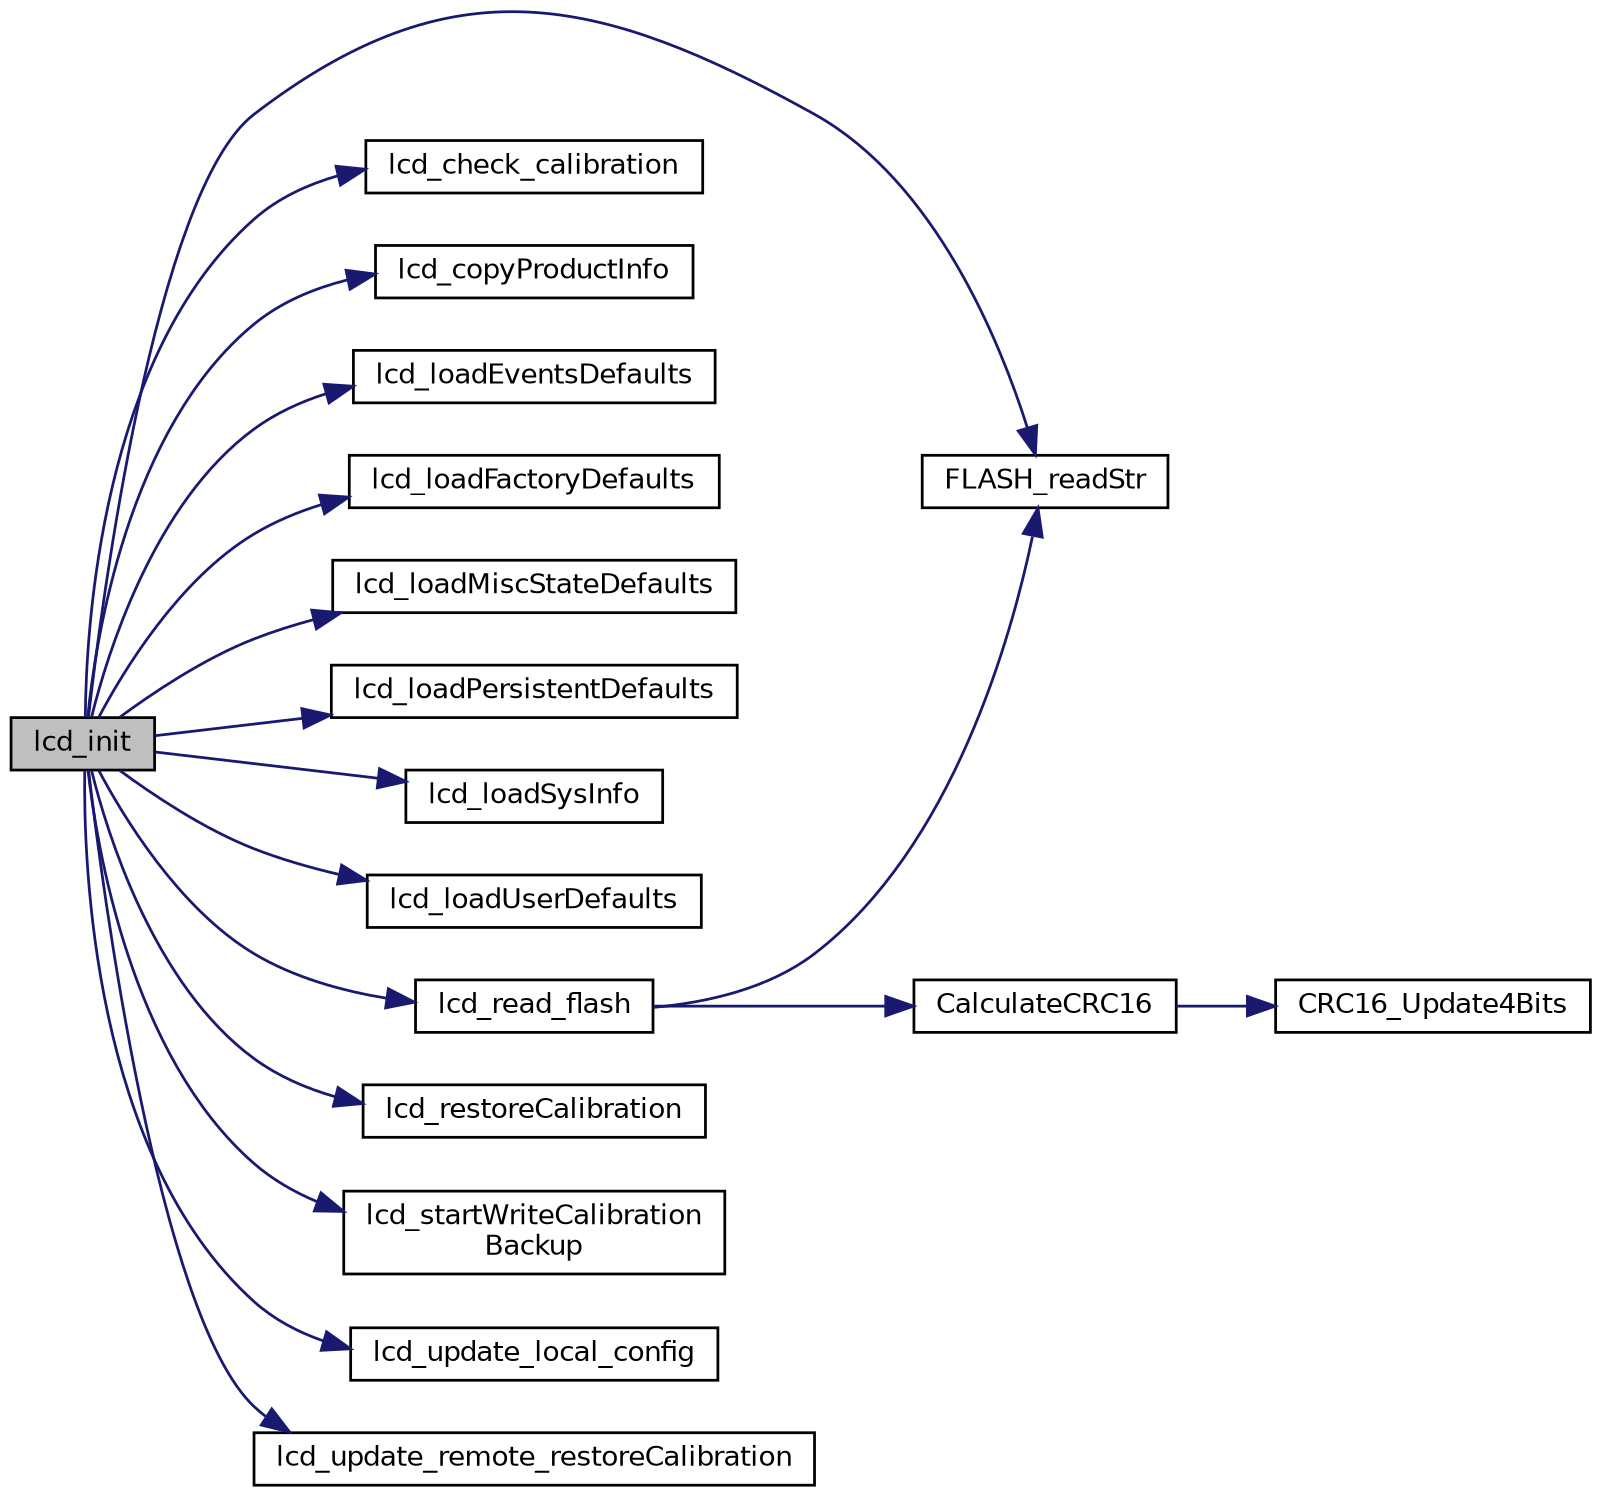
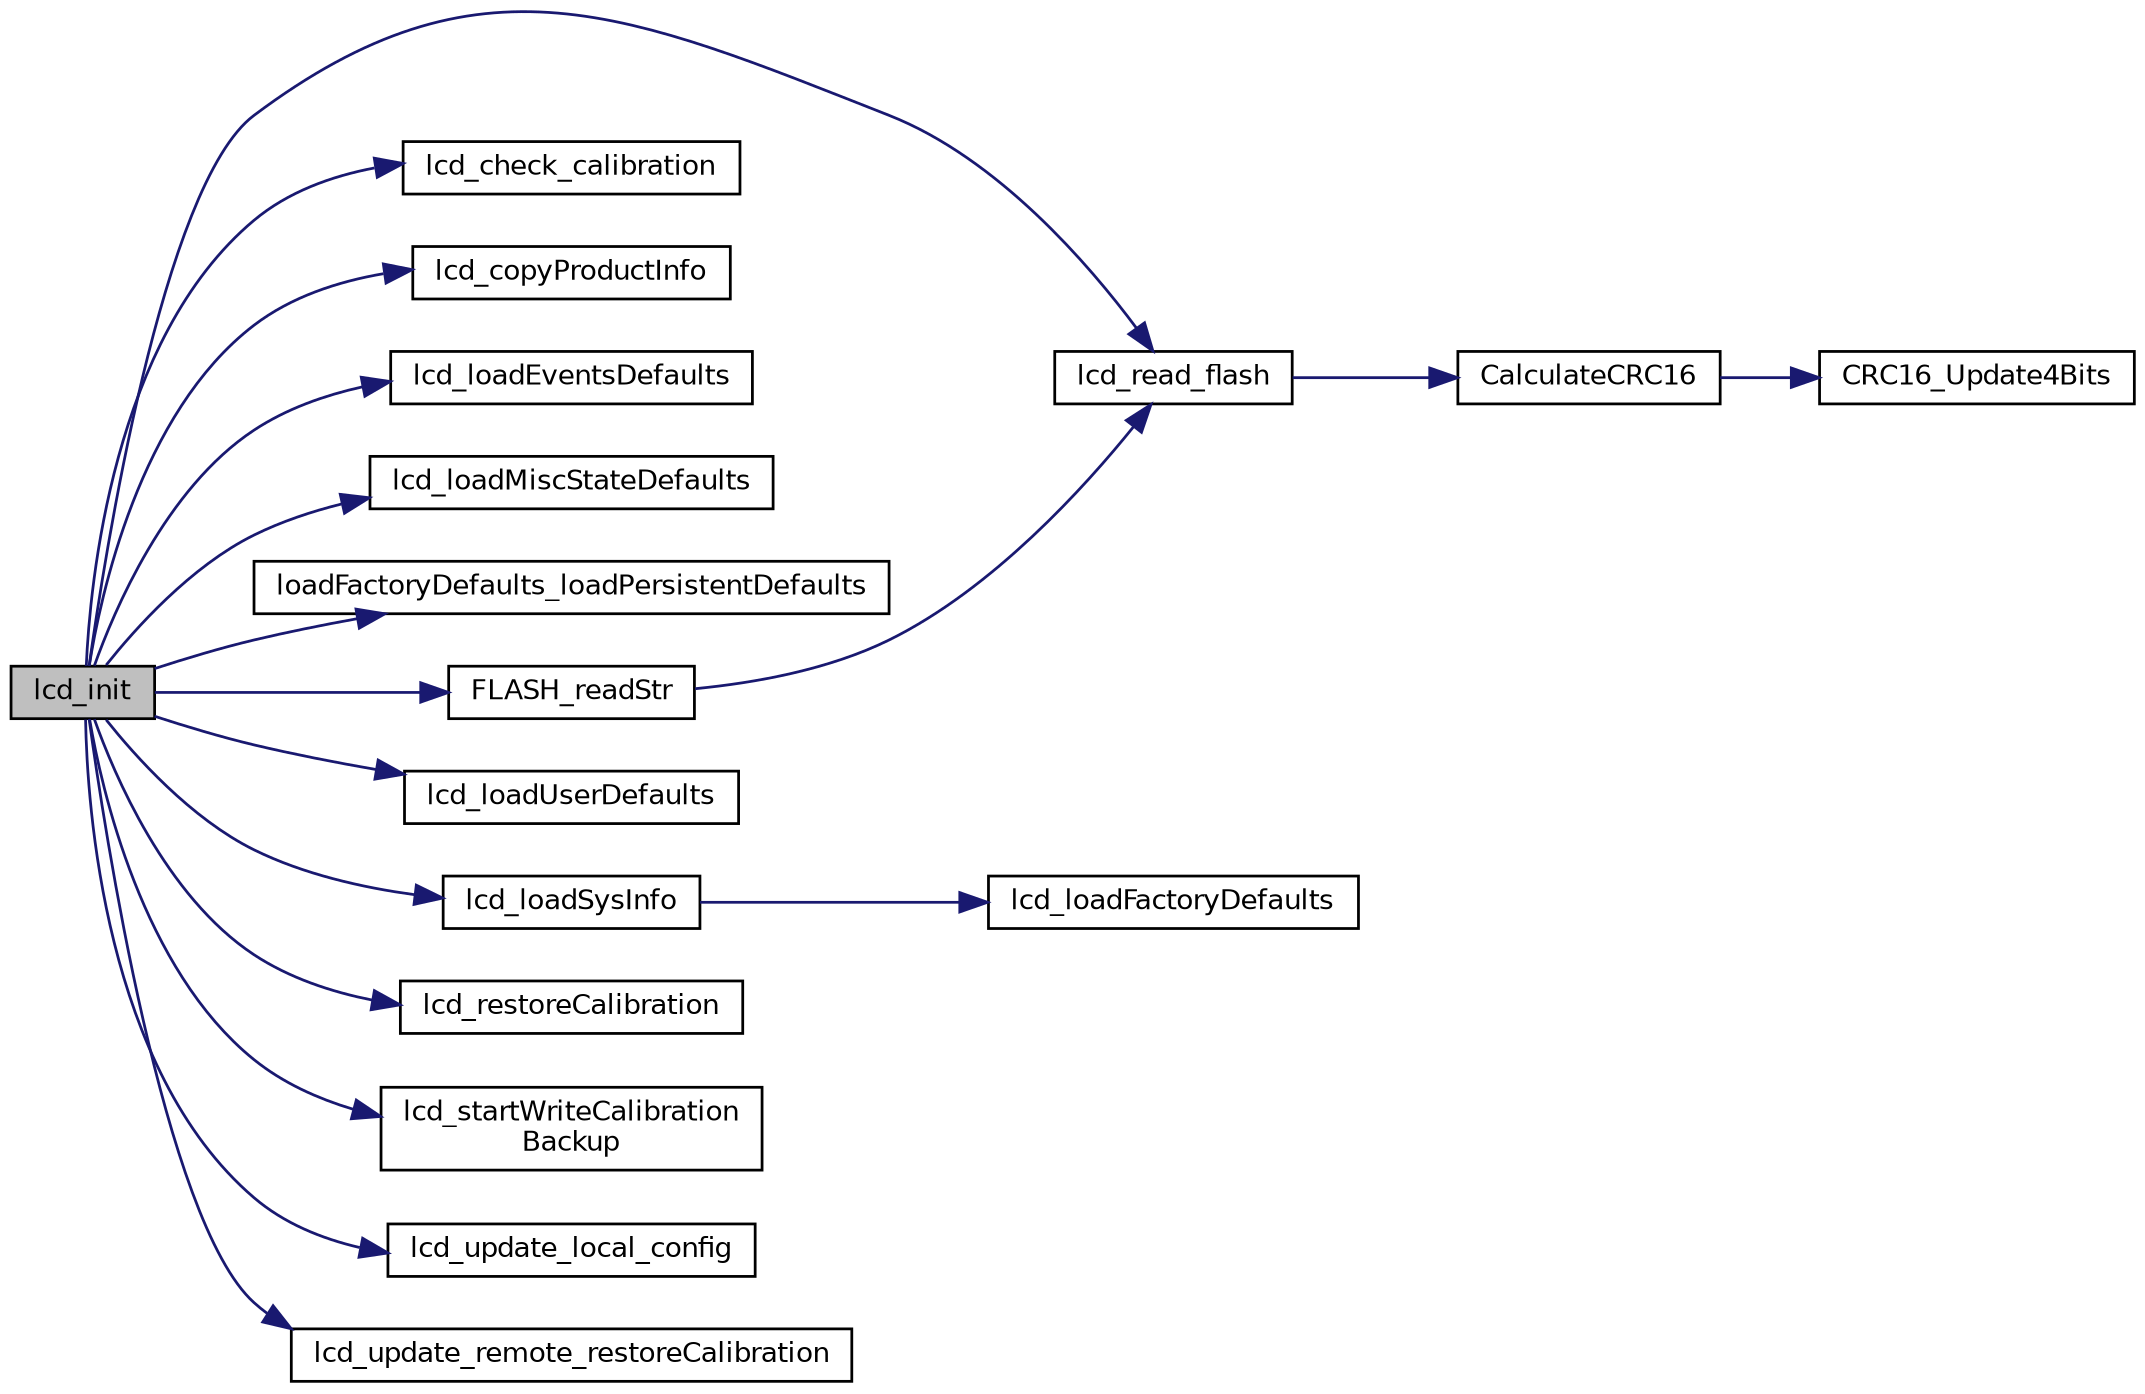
edge "lcd_init" -> "lcd_loadFactoryDefaults": now "lcd_loadSysInfo" -> "lcd_loadFactoryDefaults"
node "lcd_loadPersistentDefaults": label "lcd_loadPersistentDefaults" -> "loadFactoryDefaults_loadPersistentDefaults"
edge "lcd_read_flash" -> "FLASH_readStr": reversed
